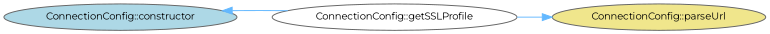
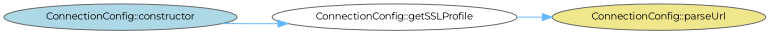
edge "ConnectionConfig::getSSLProfile" -> "ConnectionConfig::constructor": reversed
